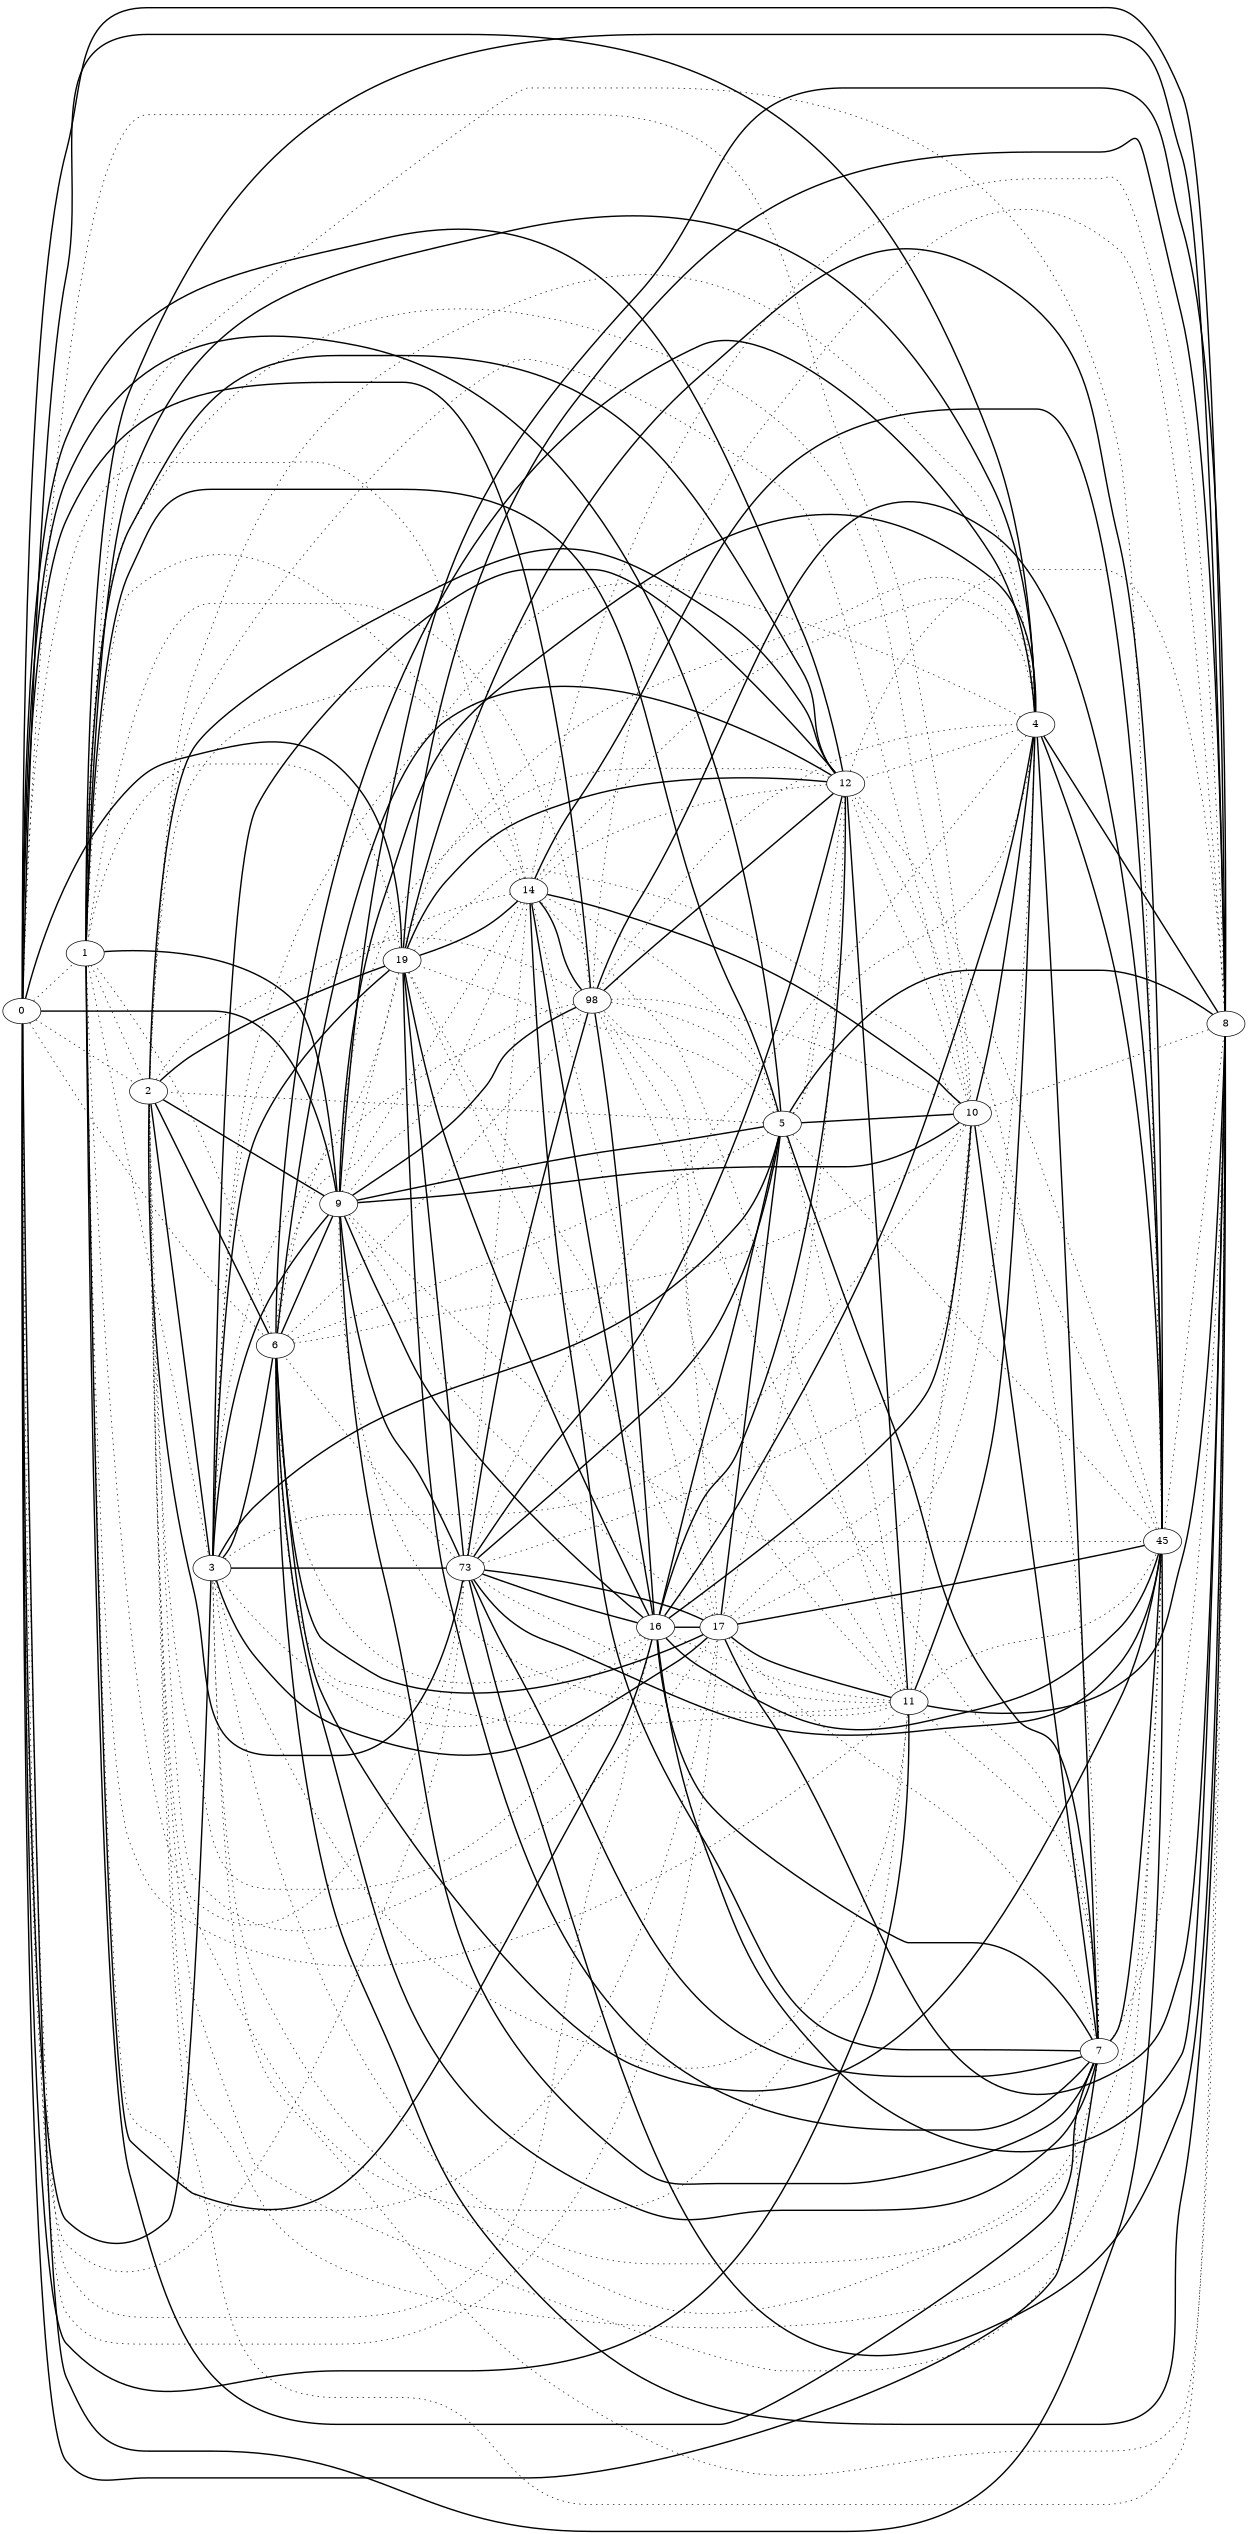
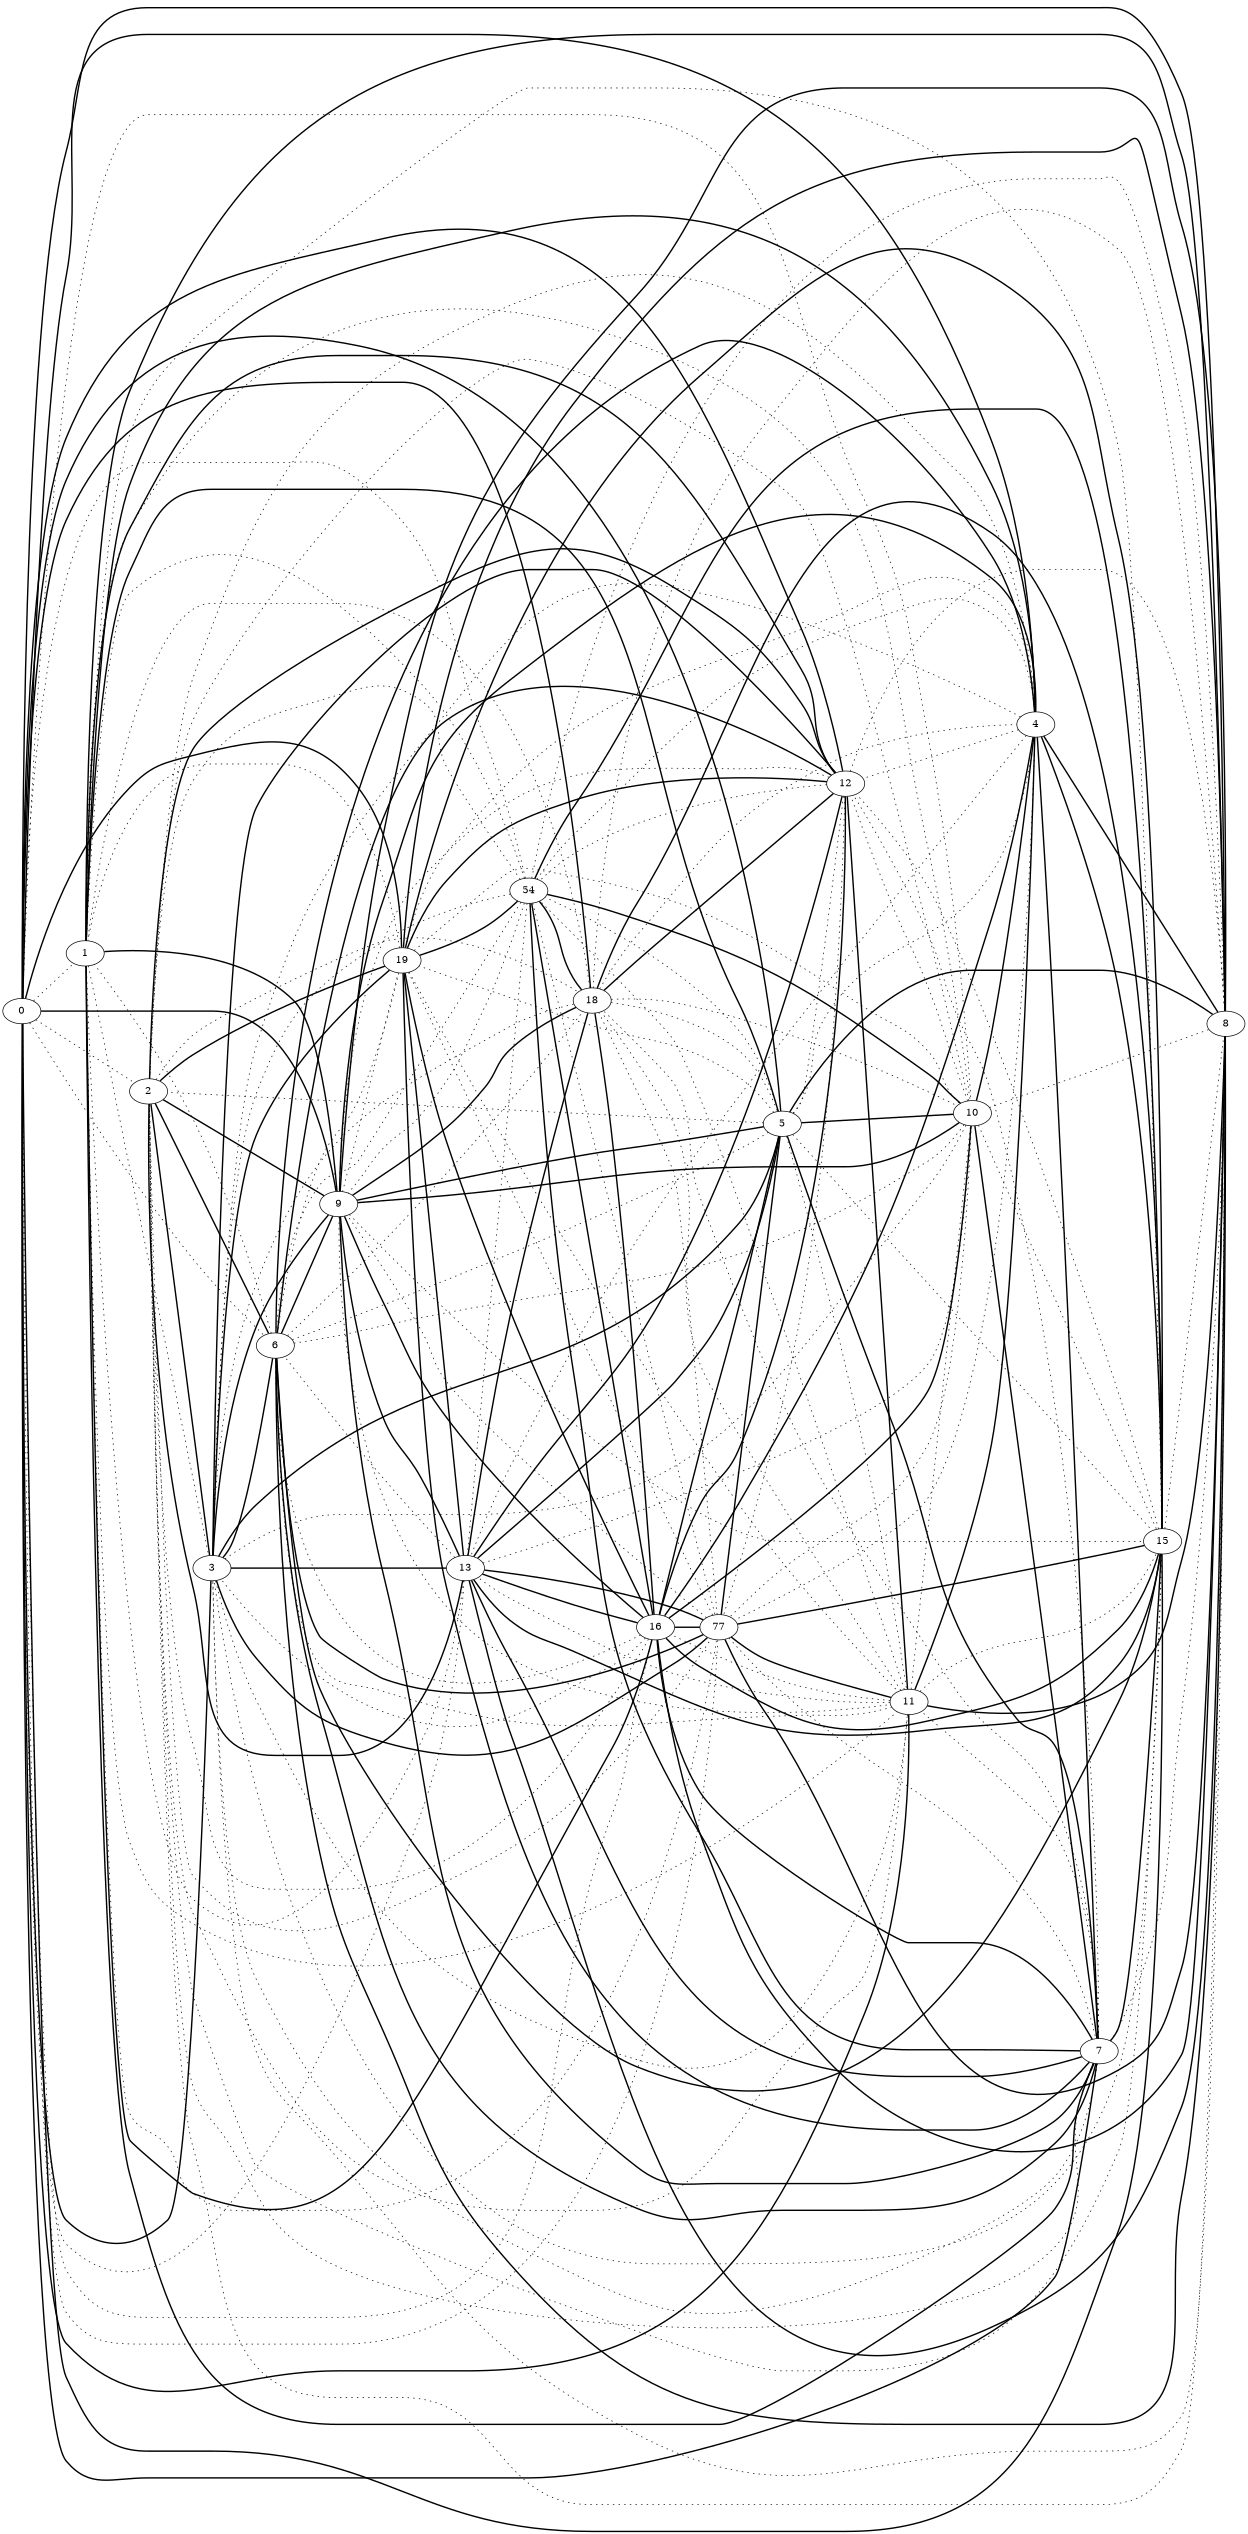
node "14": label "14" -> "54"
node "98": label "98" -> "18"
edge "1" -- "2": removed
node "45": label "45" -> "15"
node "73": label "73" -> "13"
node "17": label "17" -> "77"
